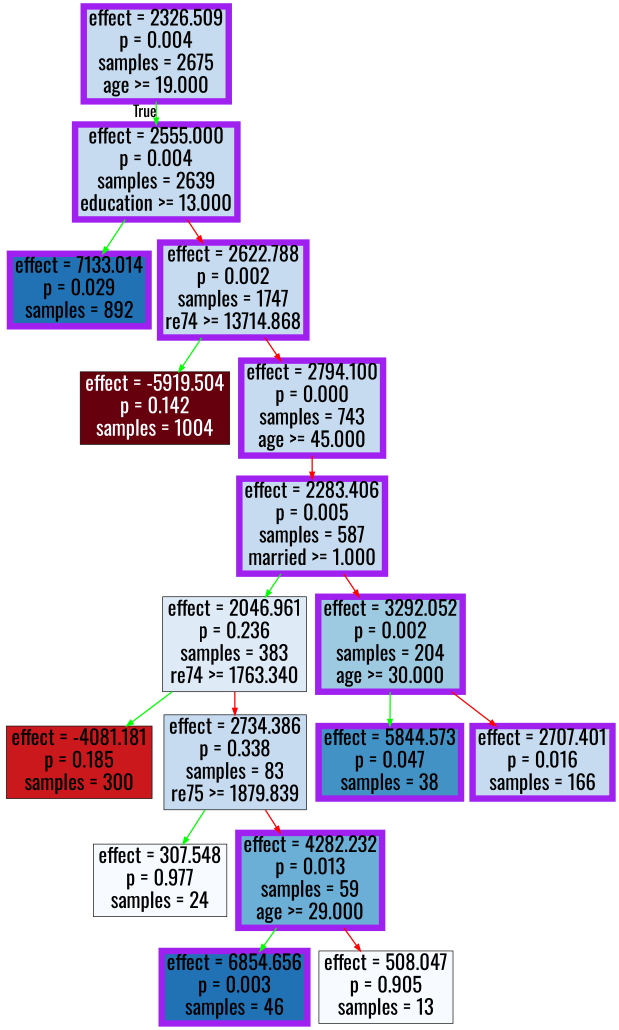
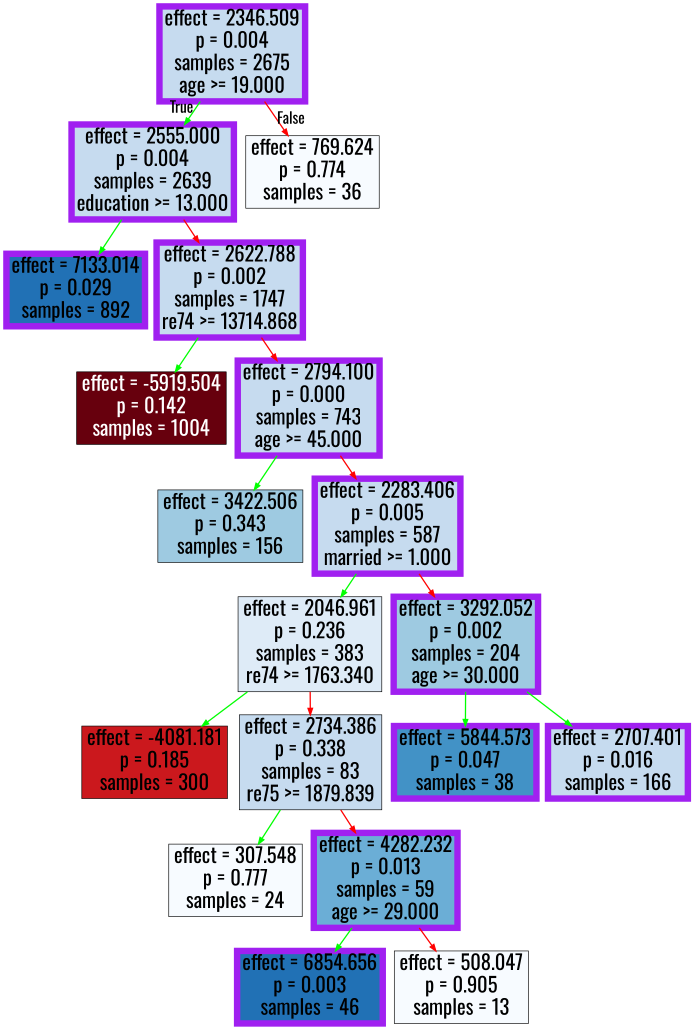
node "effect = 2326.509 p = 0.004 samples = 2675 age >= 19.000": label "effect = 2326.509 p = 0.004 samples = 2675 age >= 19.000" -> "effect = 2346.509 p = 0.004 samples = 2675 age >= 19.000"
node "effect = 769.624 p = 0.774 samples = 36": added
node "effect = 3422.506 p = 0.343 samples = 156": added
edge "effect = 3292.052 p = 0.002 samples = 204 age >= 30.000" -> "effect = 2707.401 p = 0.016 samples = 166": color red -> green
node "effect = 307.548 p = 0.977 samples = 24": label "effect = 307.548 p = 0.977 samples = 24" -> "effect = 307.548 p = 0.777 samples = 24"
